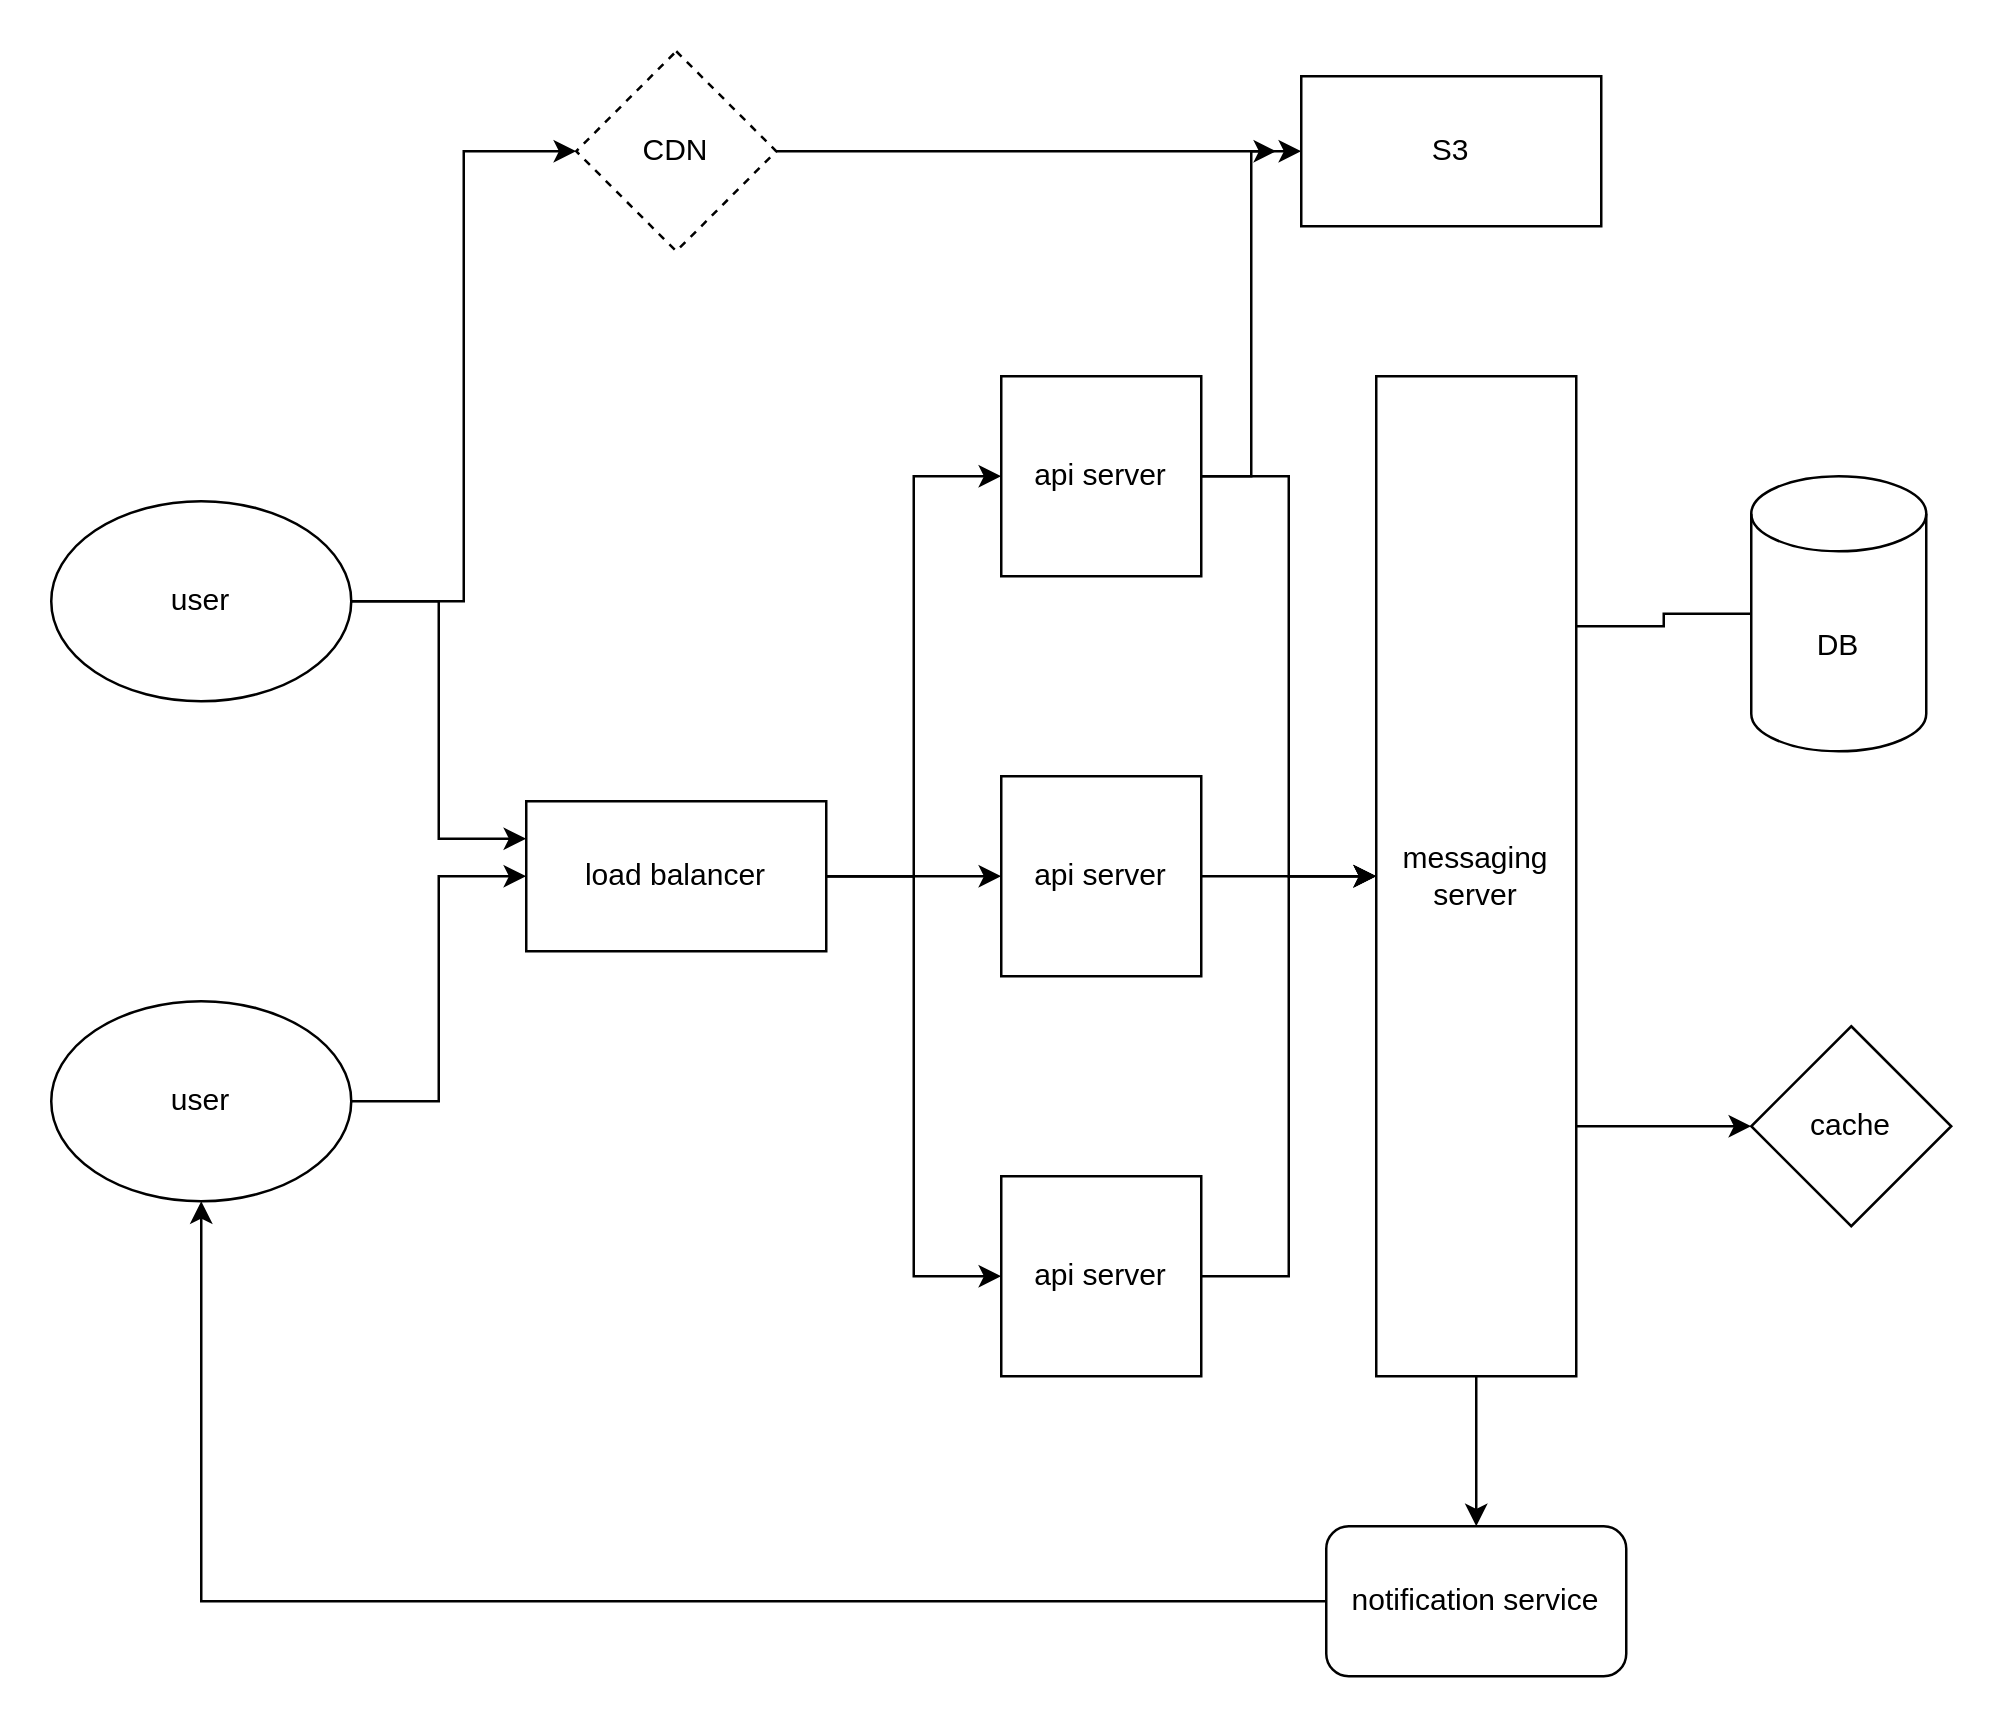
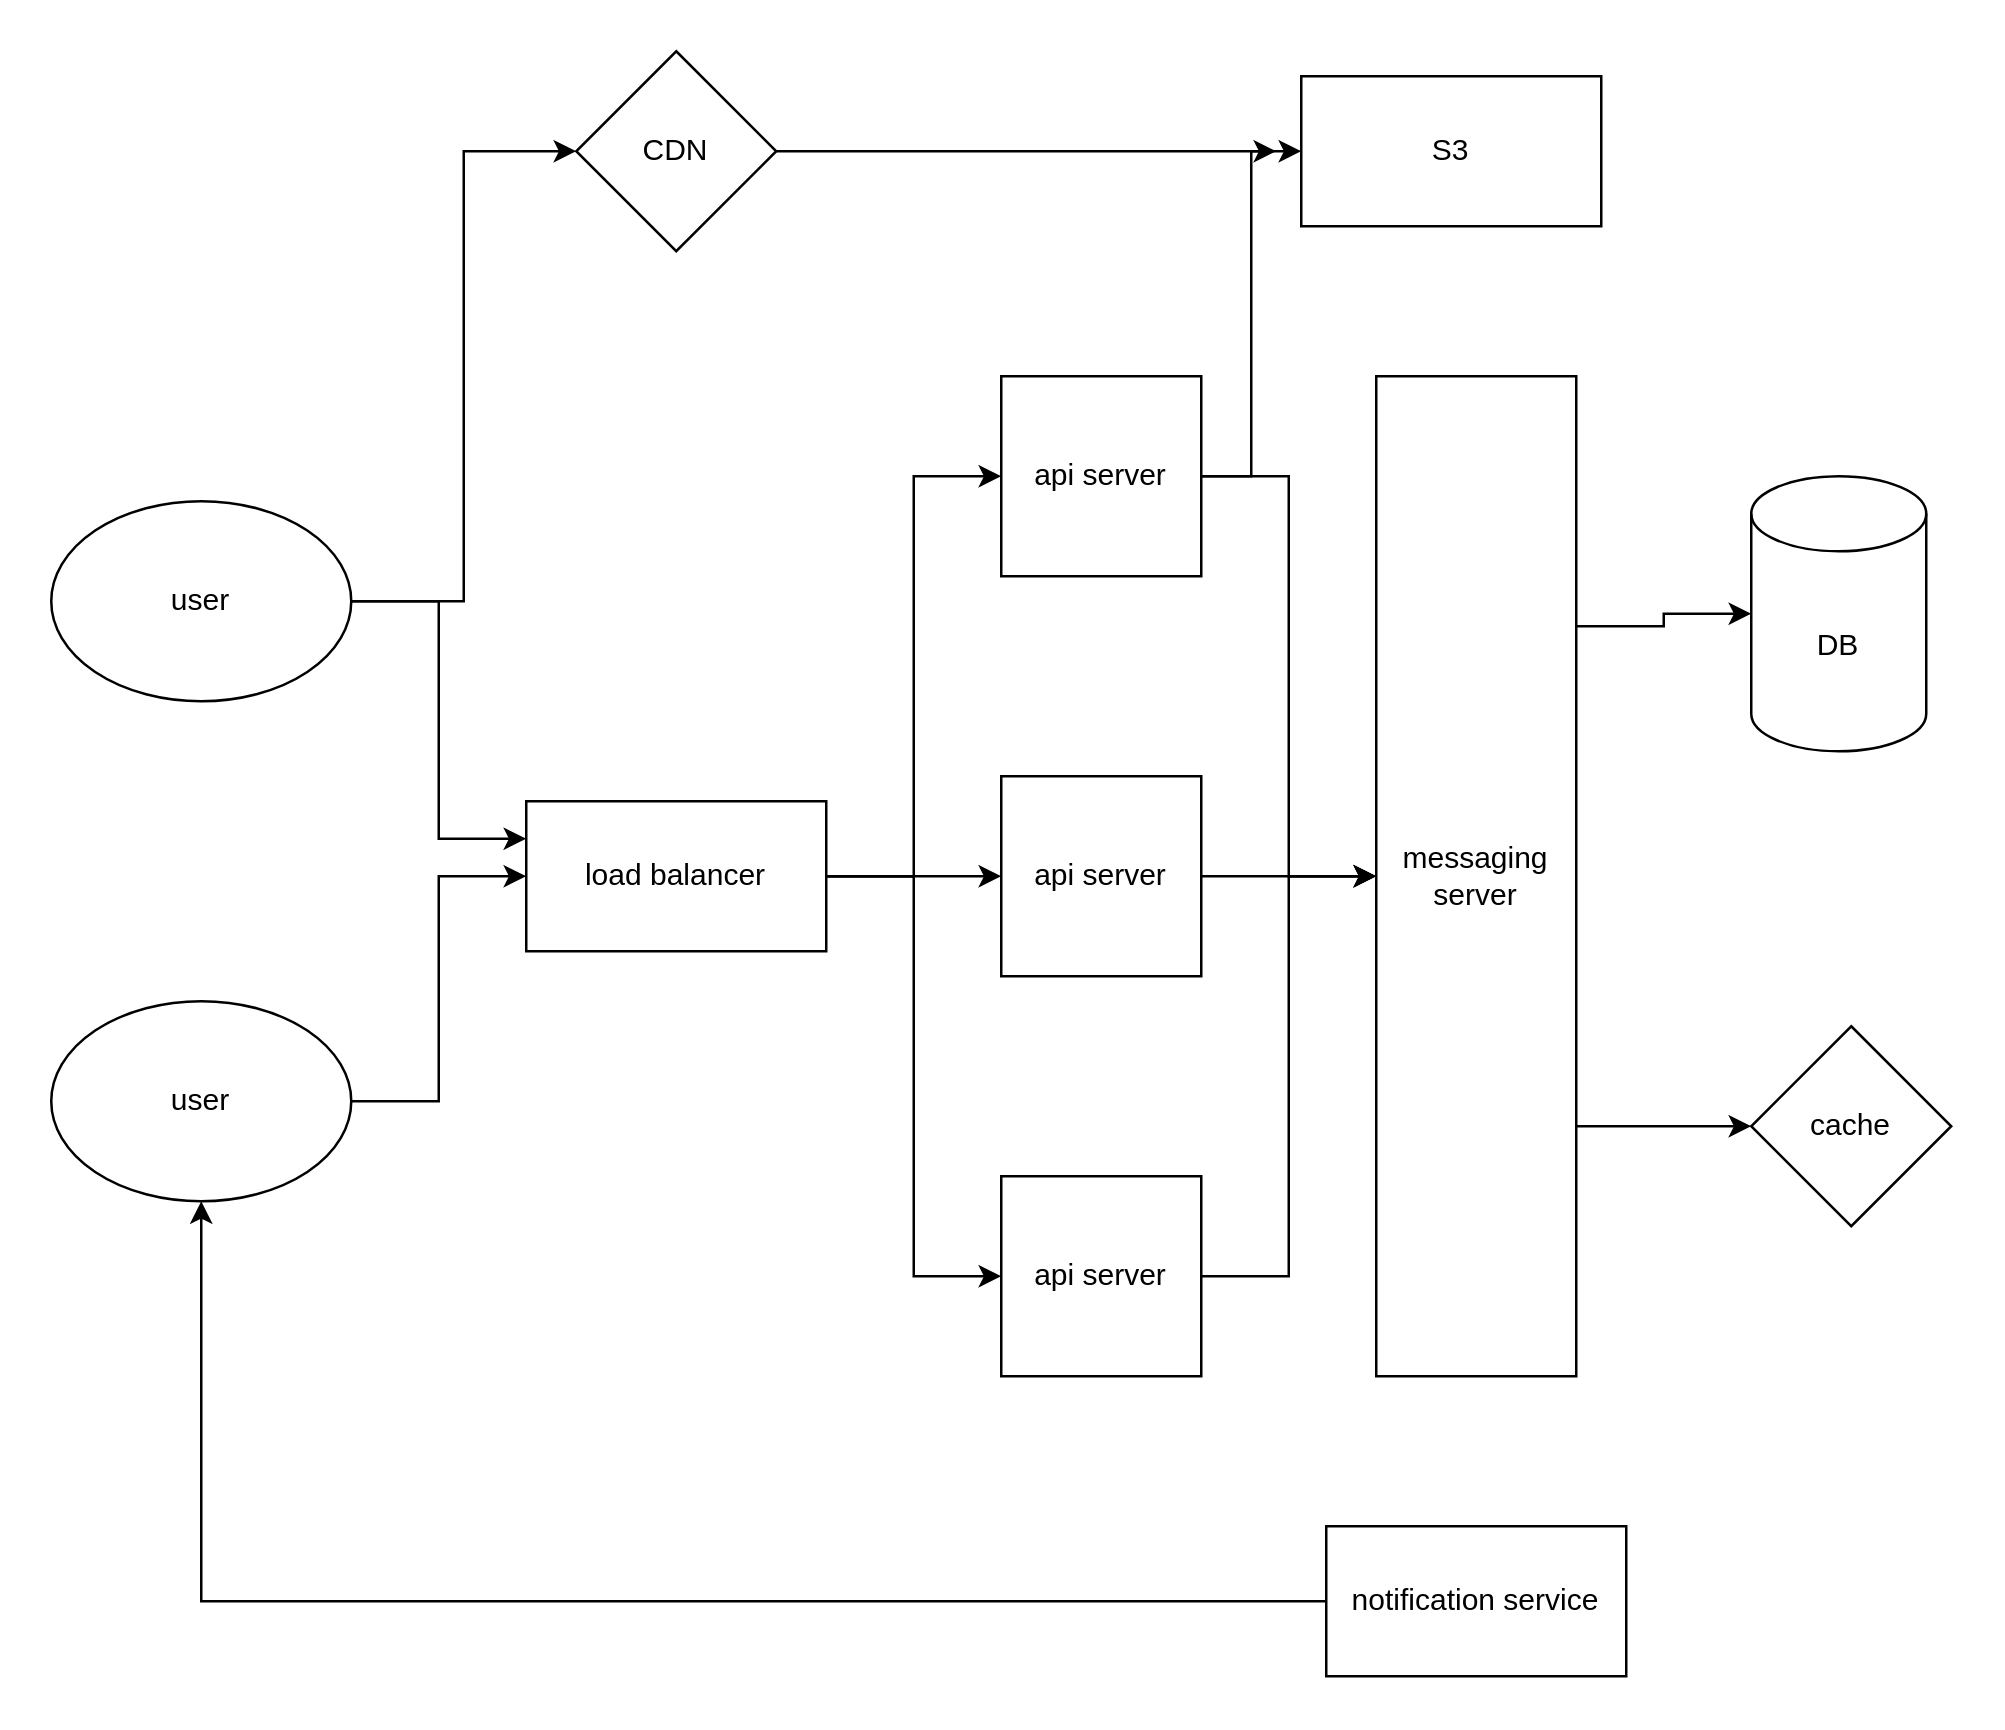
node "CDN": style dashed -> solid
edge "DB" -- "messaging server": arrowhead none -> classic
edge "messaging server" -> "notification service": removed
node "notification service": shape rounded rectangle -> rectangle
